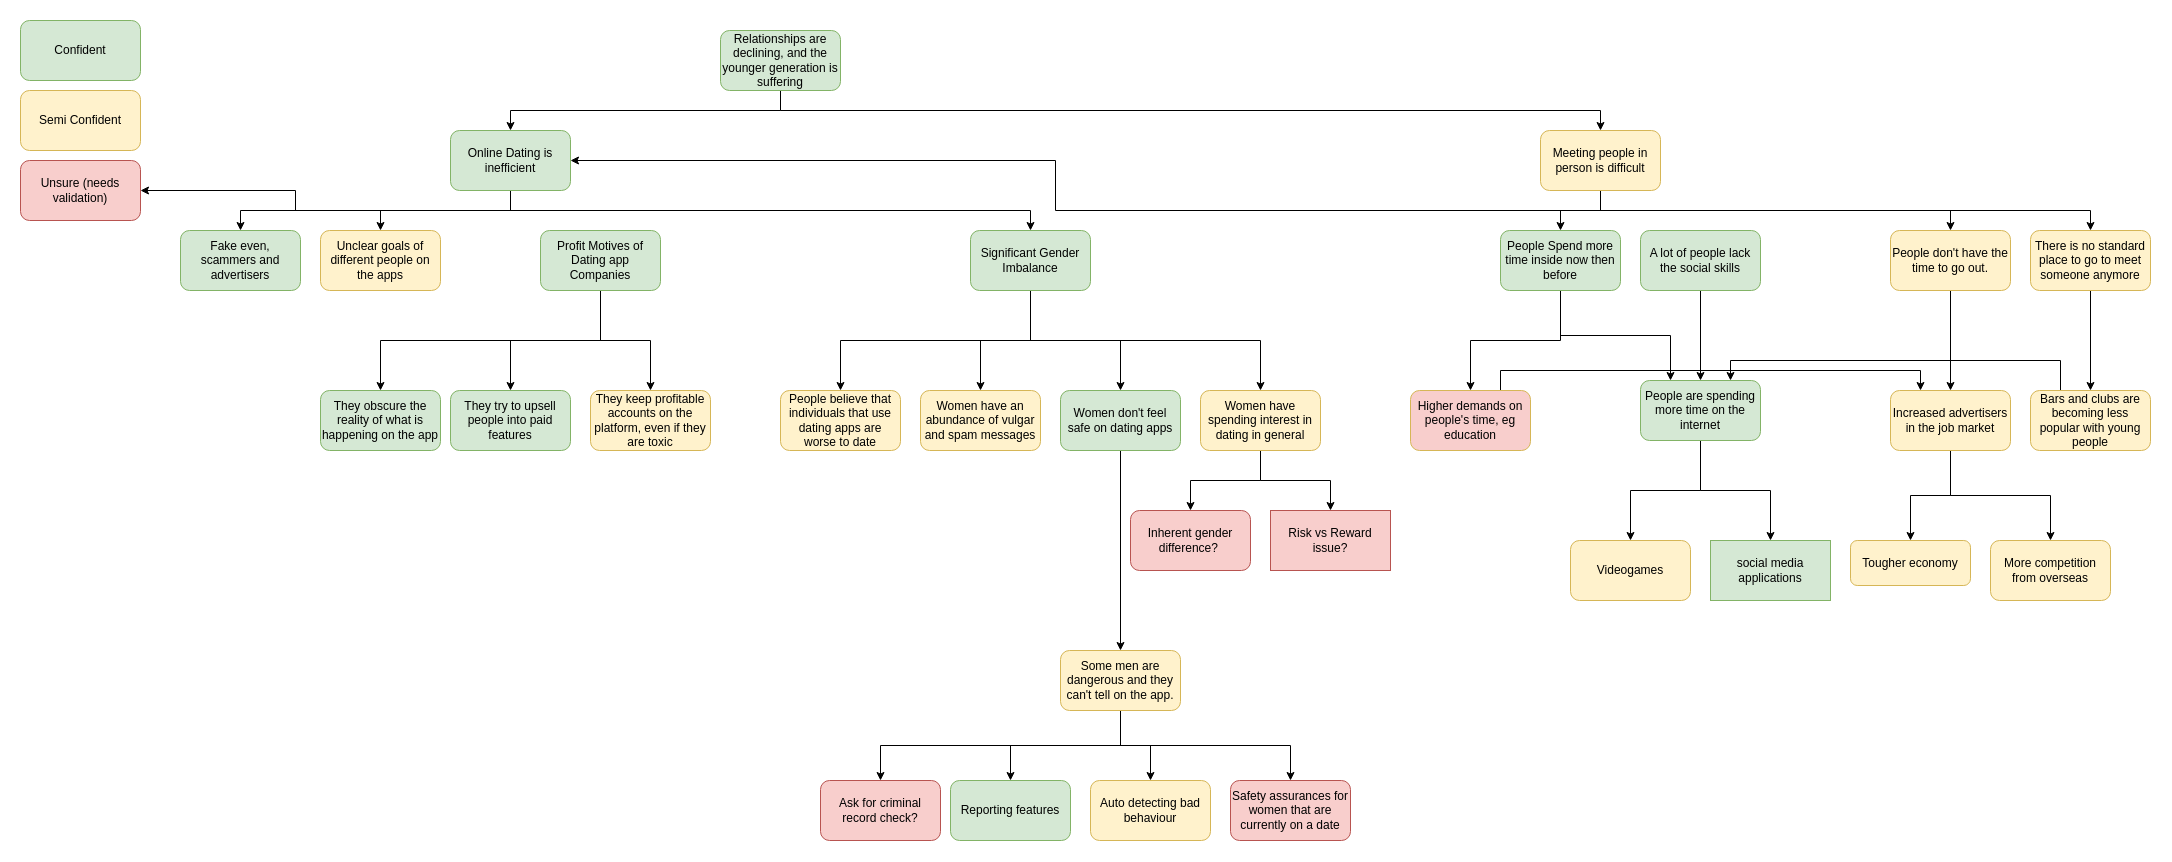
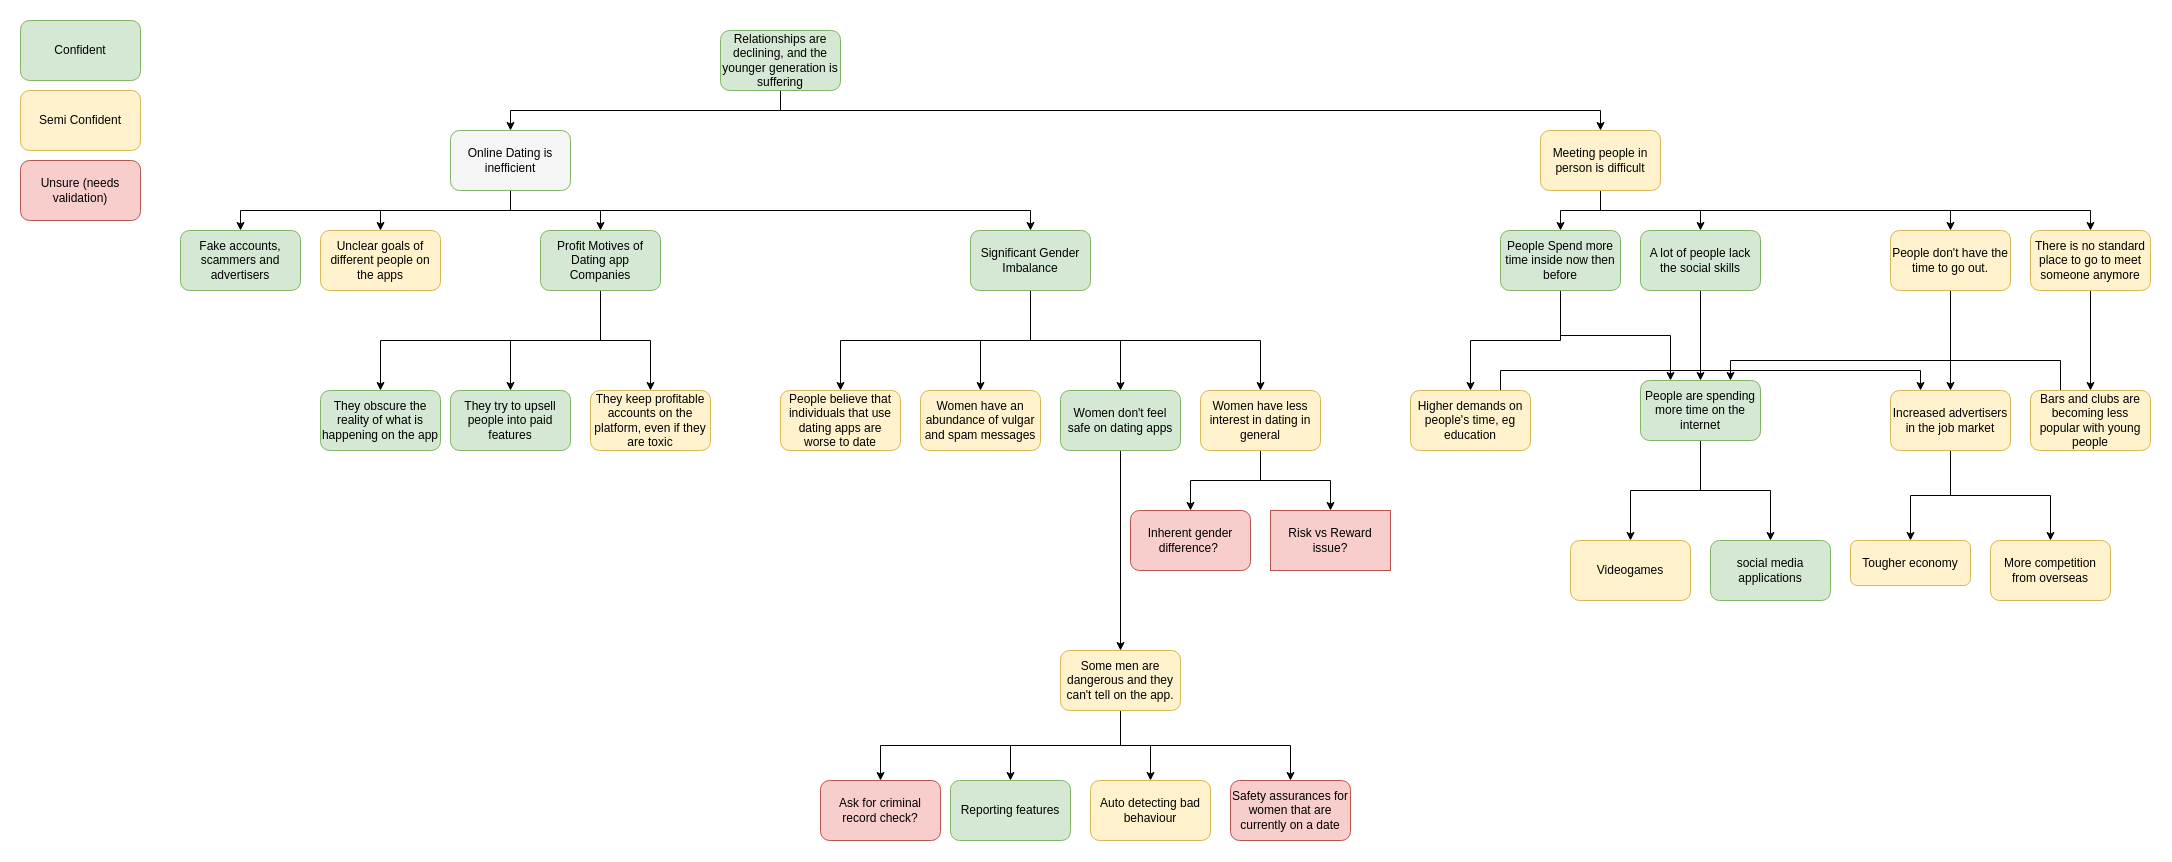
node "Online Dating is inefficient": fillcolor #d5e8d4 -> #f5f5f5
edge "Online Dating is inefficient" -> "Unsure (needs validation)": now "Online Dating is inefficient" -> "Profit Motives of Dating app Companies"
edge "Meeting people in person is difficult" -> "Online Dating is inefficient": now "Meeting people in person is difficult" -> "A lot of people lack the social skills"
node "Fake even, scammers and advertisers": label "Fake even, scammers and advertisers" -> "Fake accounts, scammers and advertisers"
node "Women have spending interest in dating in general": label "Women have spending interest in dating in general" -> "Women have less interest in dating in general"
node "Higher demands on people's time, eg education": fillcolor #f8cecc -> #fff2cc
node "social media applications": shape rectangle -> rounded rectangle
